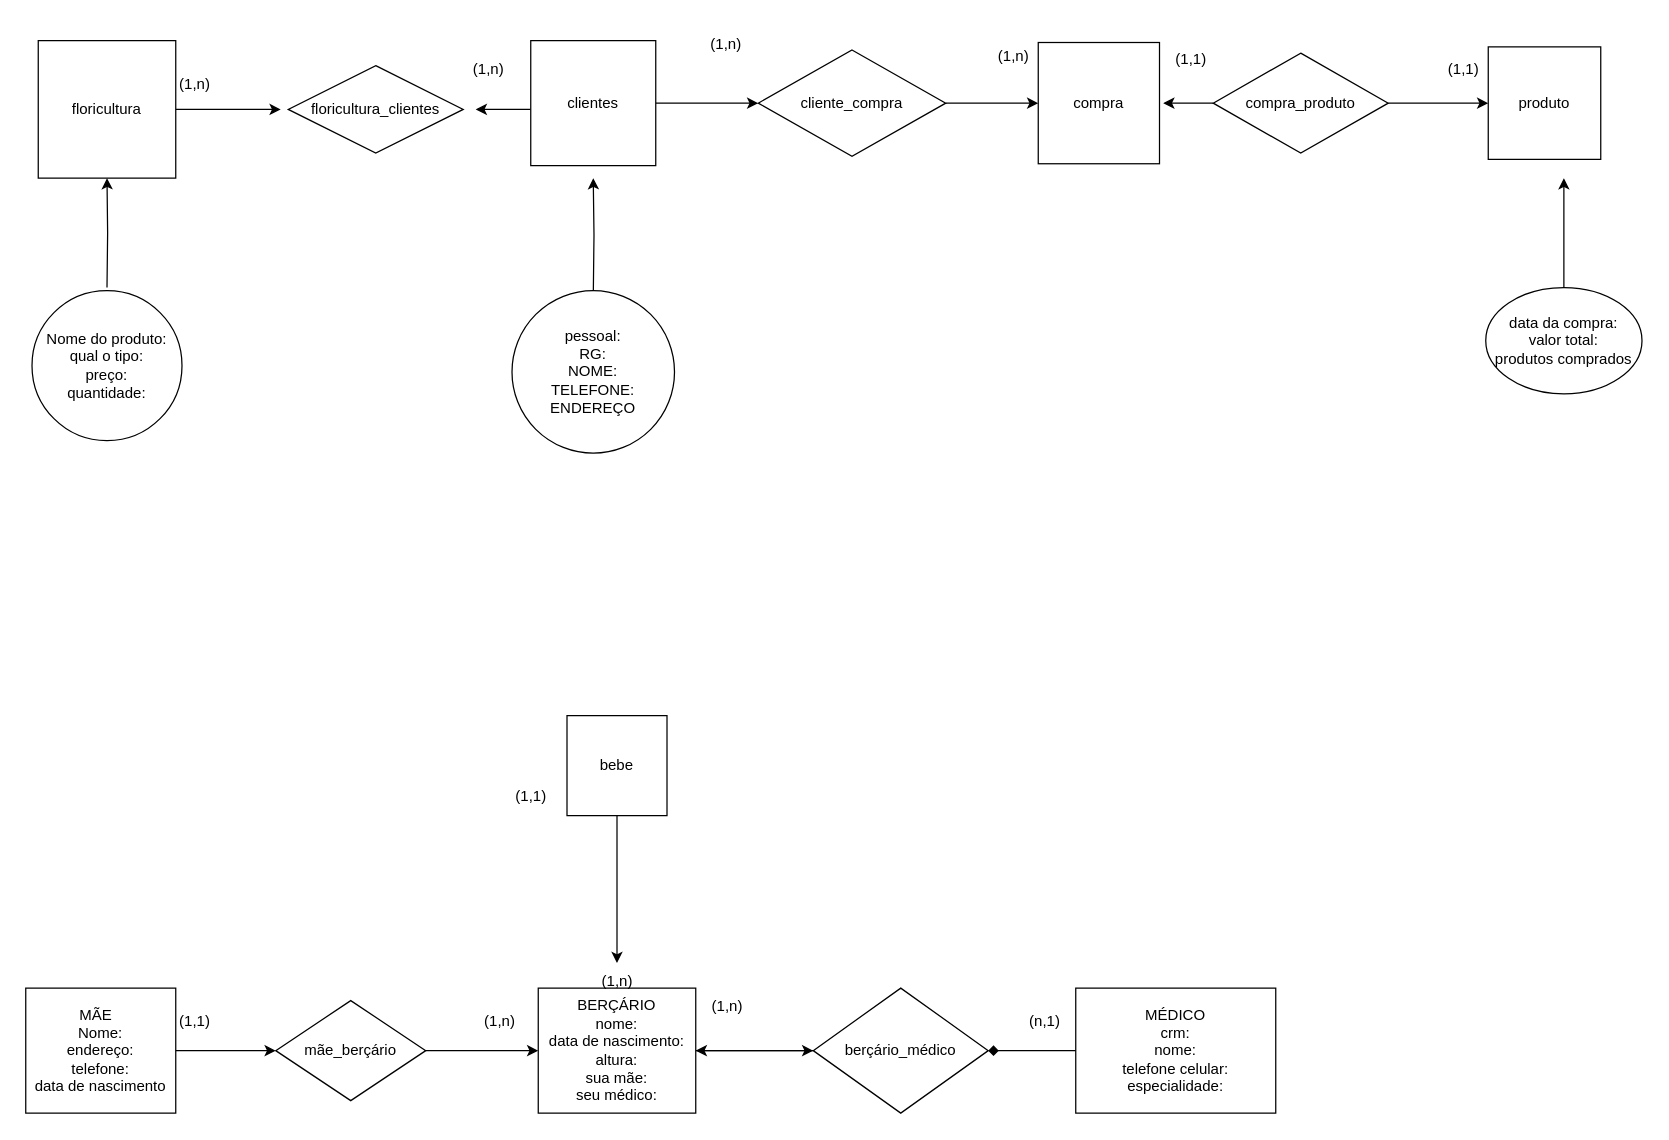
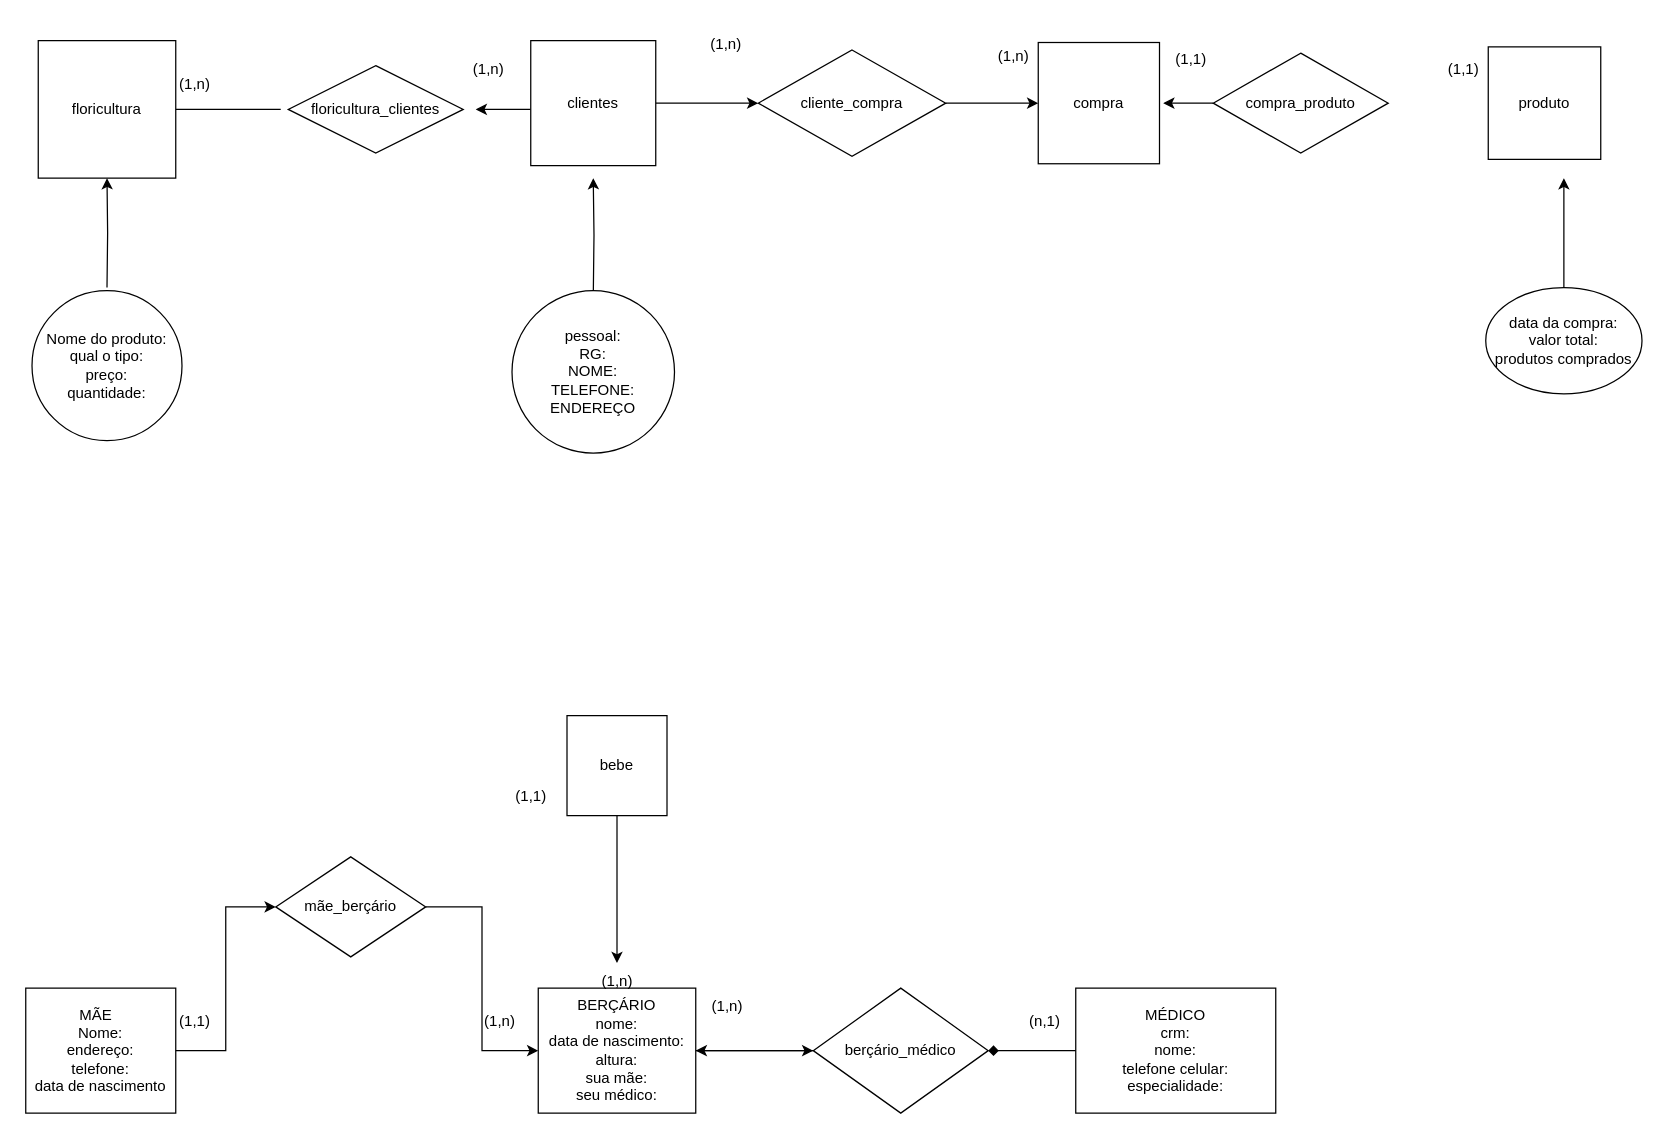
edge "compra_produto" -> "produto": removed
edge "floricultura" -> "floricultura_clientes": arrowhead classic -> none
node "mãe_berçário": moved (351, 1051) -> (351, 907)
